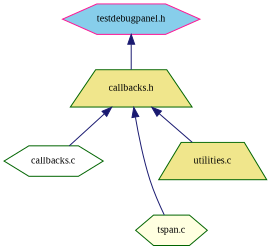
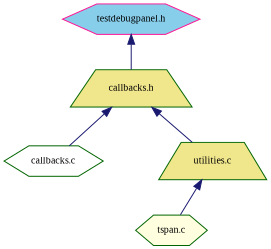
edge "tspan.c" -> "callbacks.h": now "tspan.c" -> "utilities.c"
